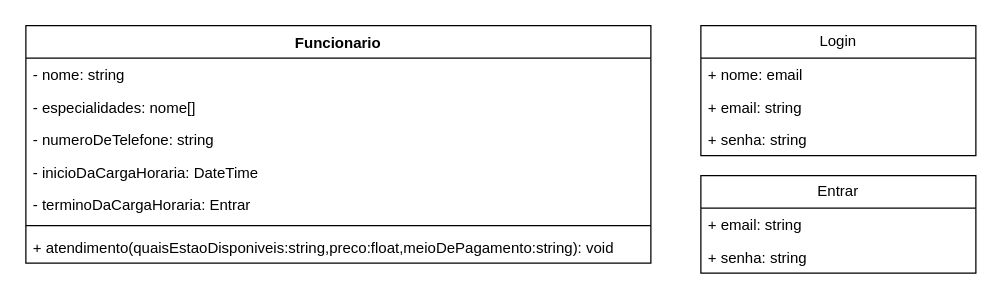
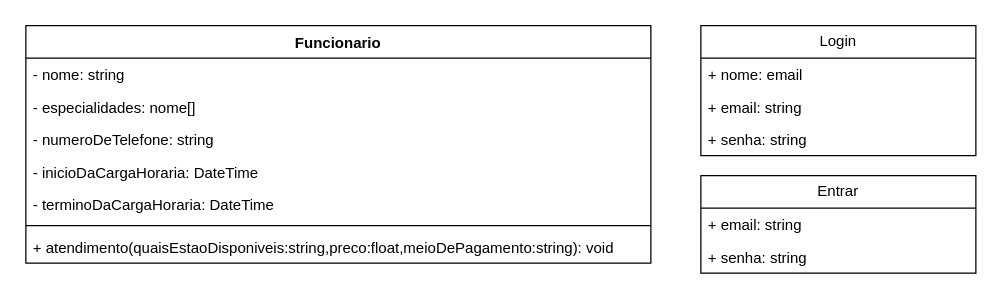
node "- terminoDaCargaHoraria: Entrar": label "- terminoDaCargaHoraria: Entrar" -> "- terminoDaCargaHoraria: DateTime"
